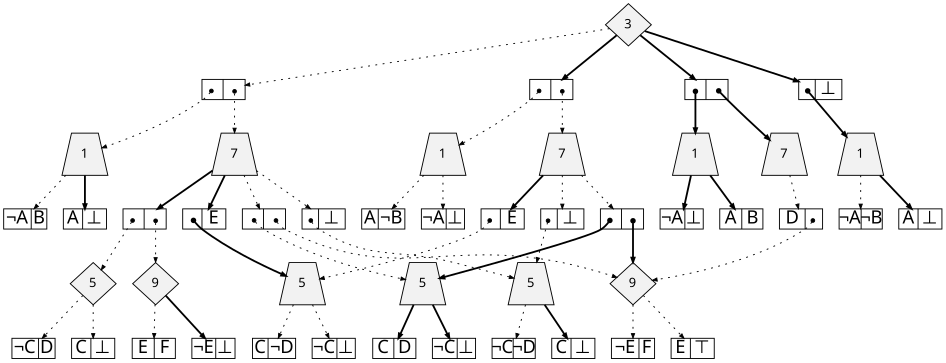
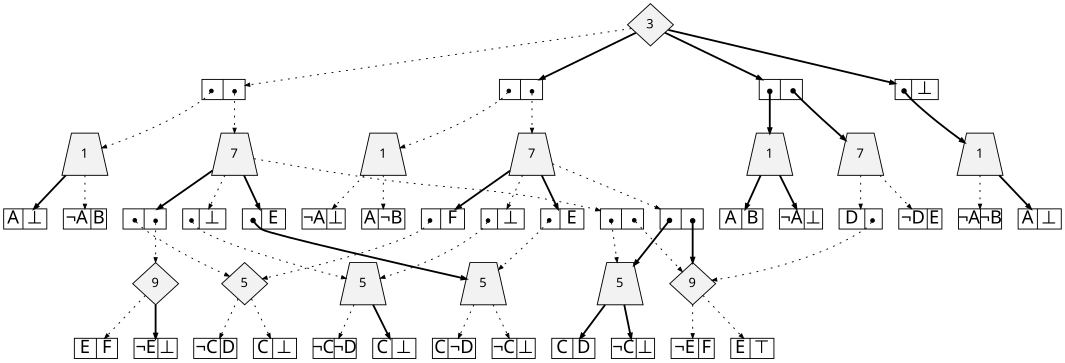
node "F": added
node "¬D": added
